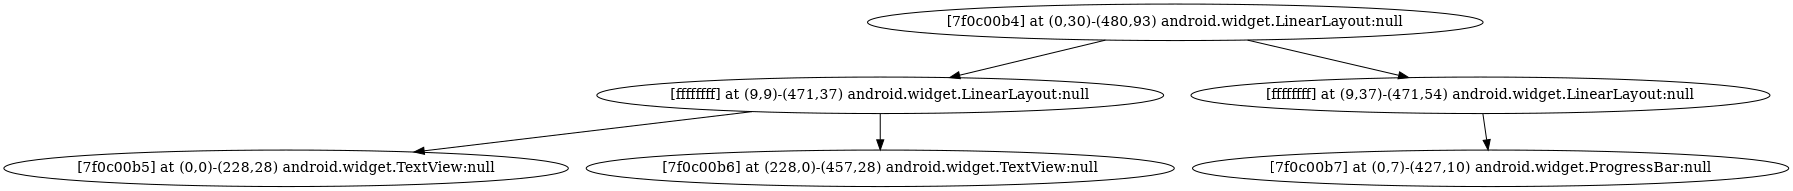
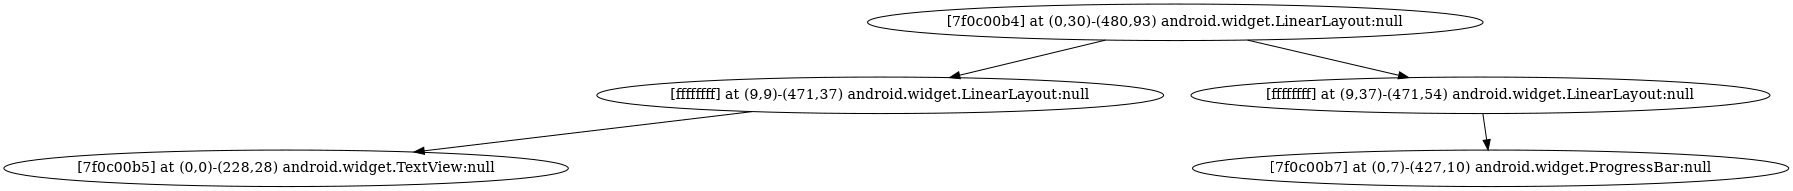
node "[7f0c00b6] at (228,0)-(457,28) android.widget.TextView:null": removed
